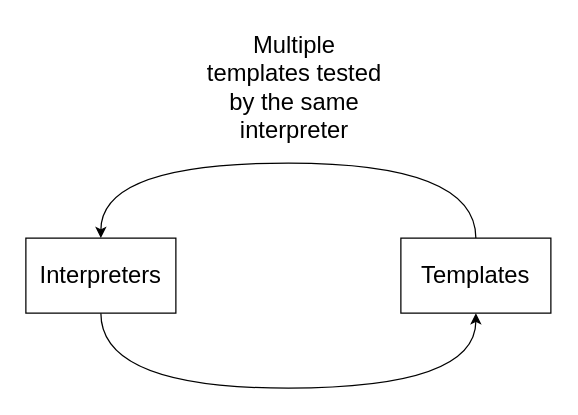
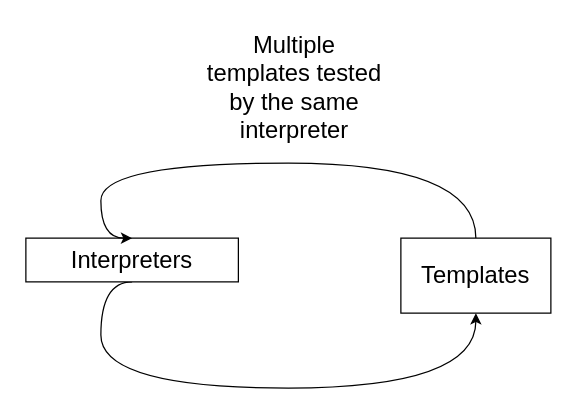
node "Interpreters": size 150x75 -> 213x44
